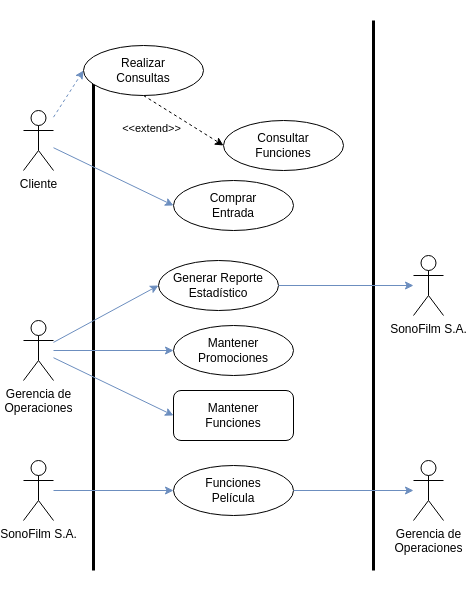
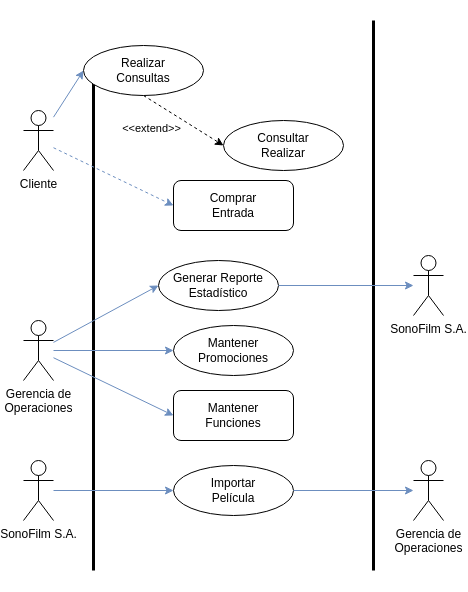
edge "Cliente" -> "Realizar Consultas": style dashed -> solid
node "Consultar Funciones": label "Consultar Funciones" -> "Consultar Realizar"
edge "Cliente" -> "Comprar Entrada": style solid -> dashed
node "Comprar Entrada": shape ellipse -> rounded rectangle
node "Funciones Película": label "Funciones Película" -> "Importar Película"
